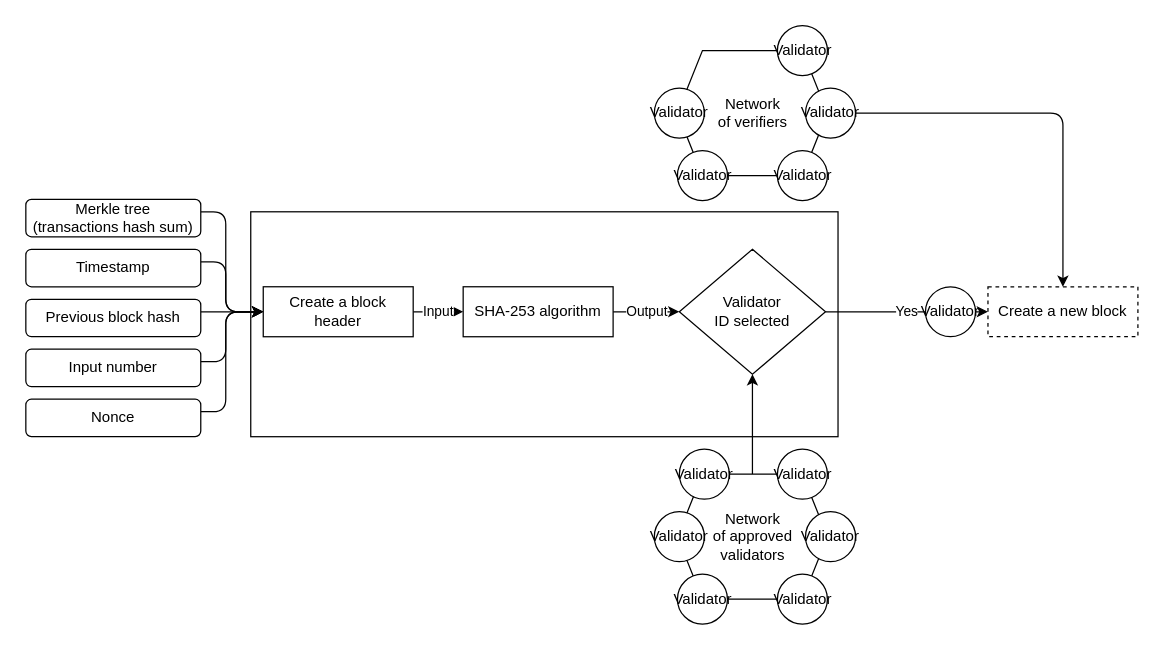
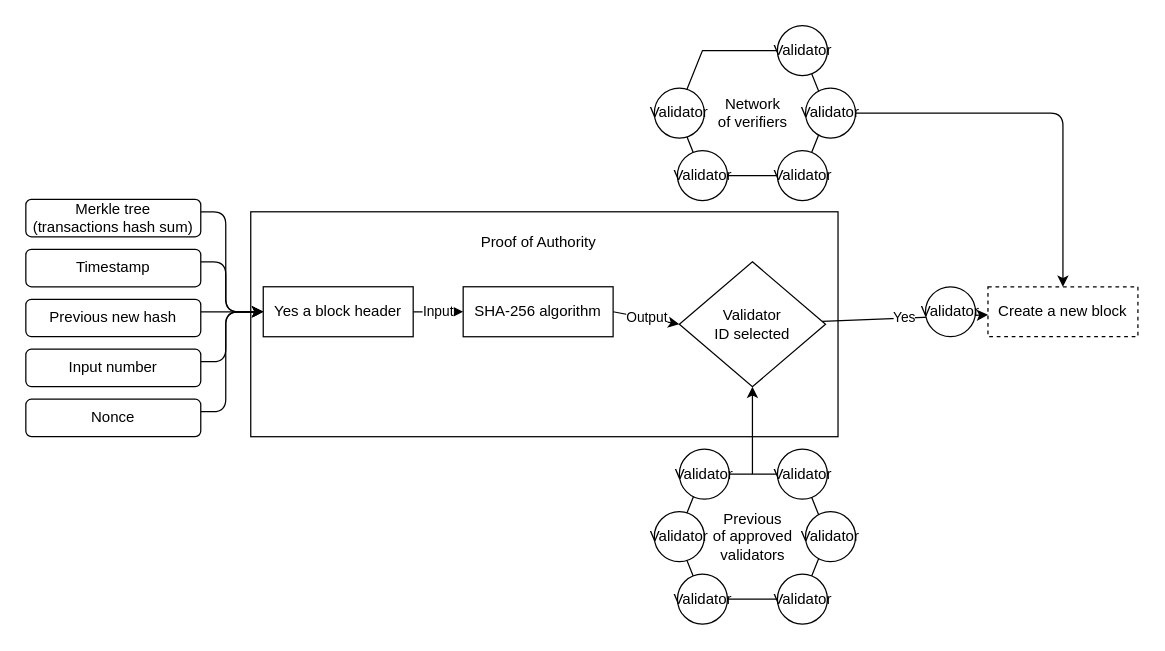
node "Proof of Authority": added
node "Create a block header": label "Create a block header" -> "Yes a block header"
node "SHA-253 algorithm": label "SHA-253 algorithm" -> "SHA-256 algorithm"
node "Validator ID selected": moved (753, 312) -> (753, 324)
node "Previous block hash": label "Previous block hash" -> "Previous new hash"
node "Network of approved validators": label "Network of approved validators" -> "Previous of approved validators"
